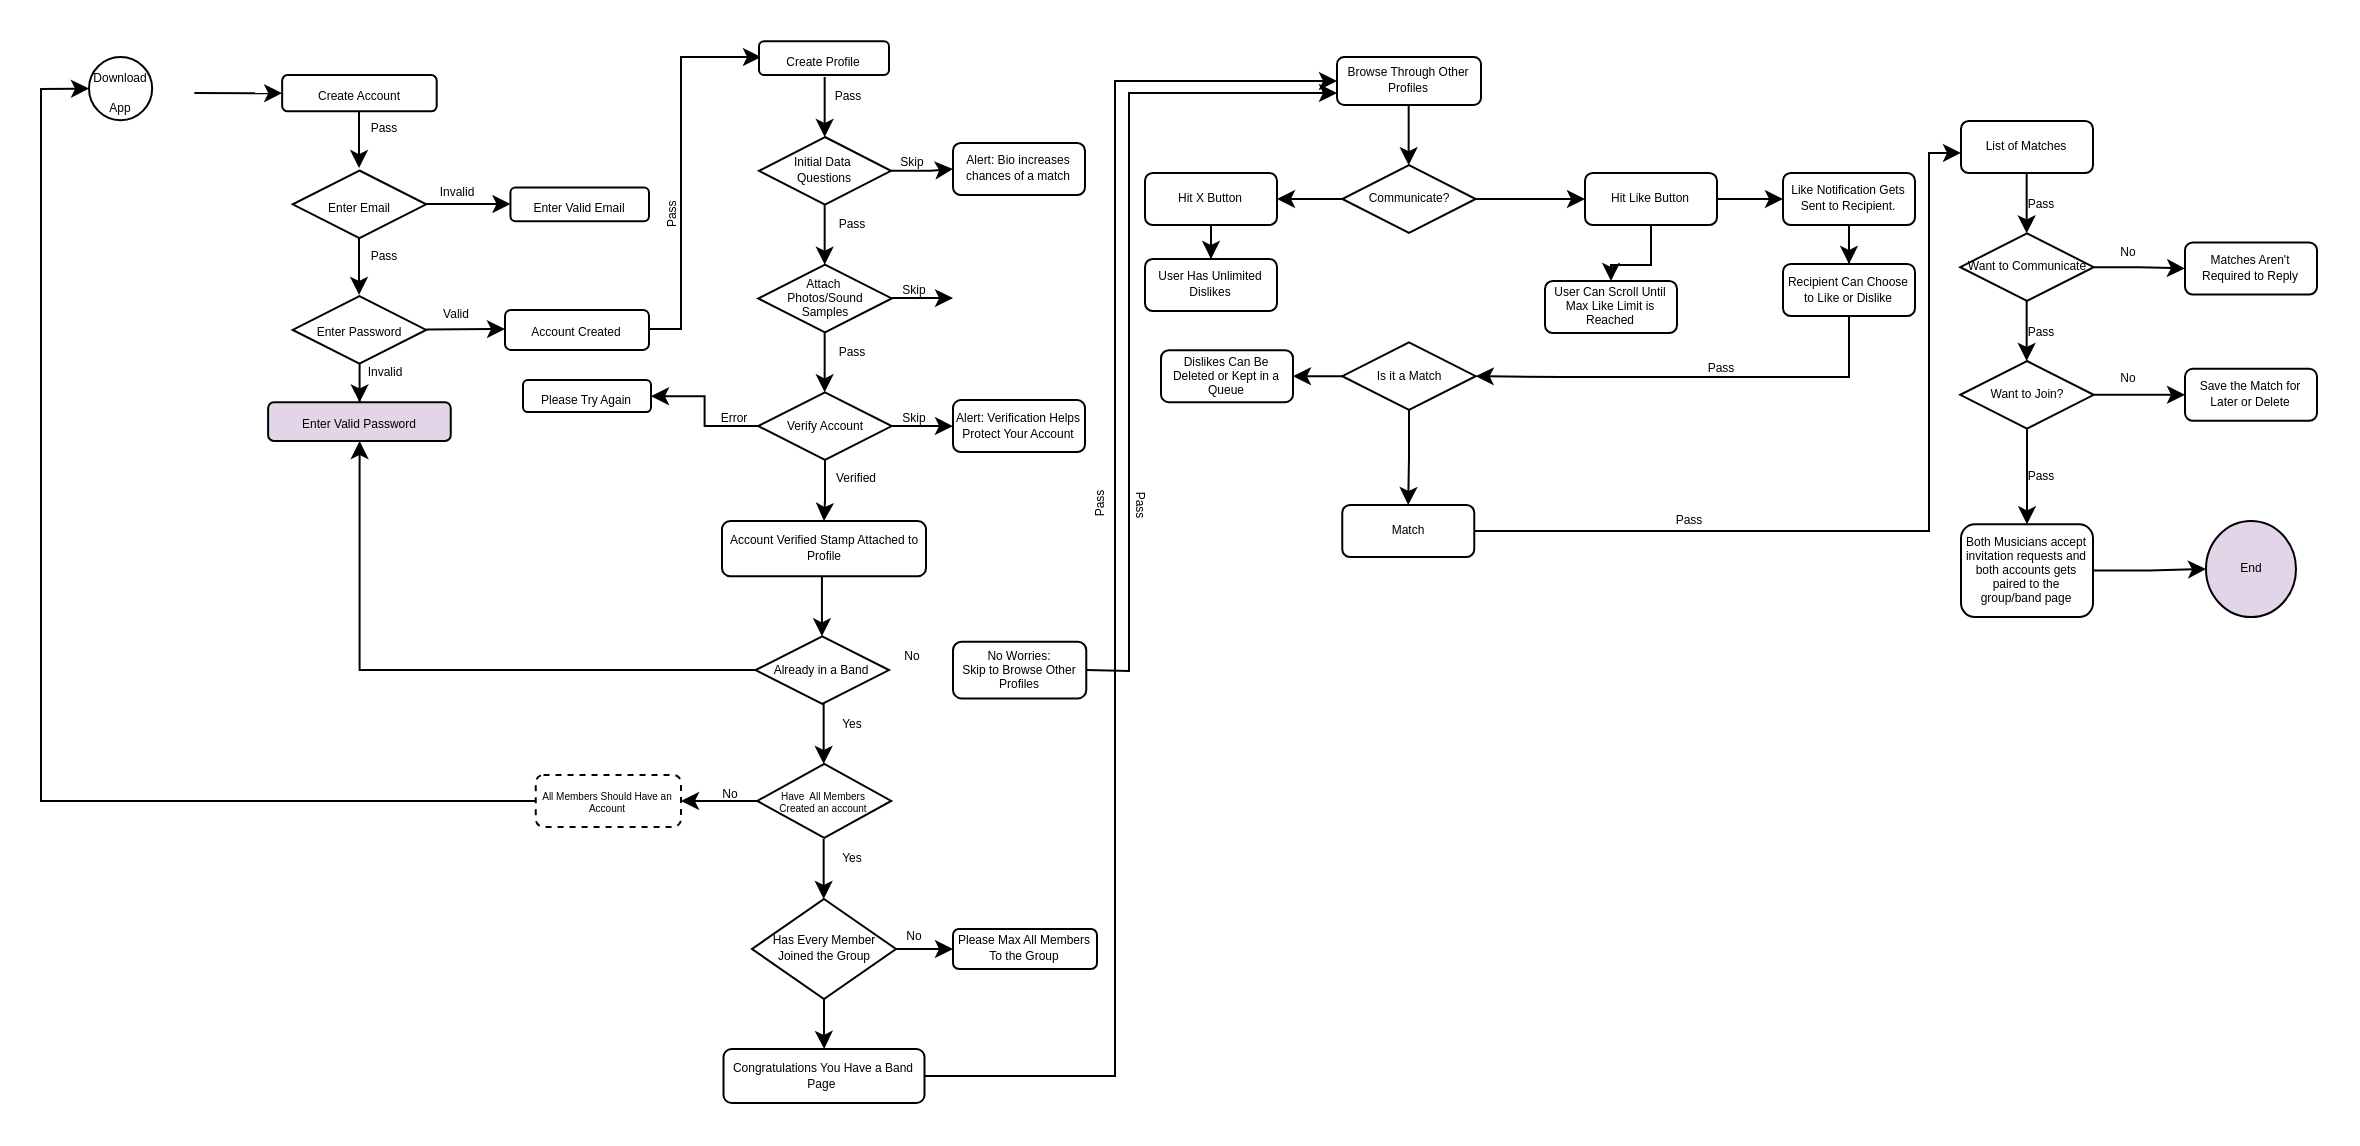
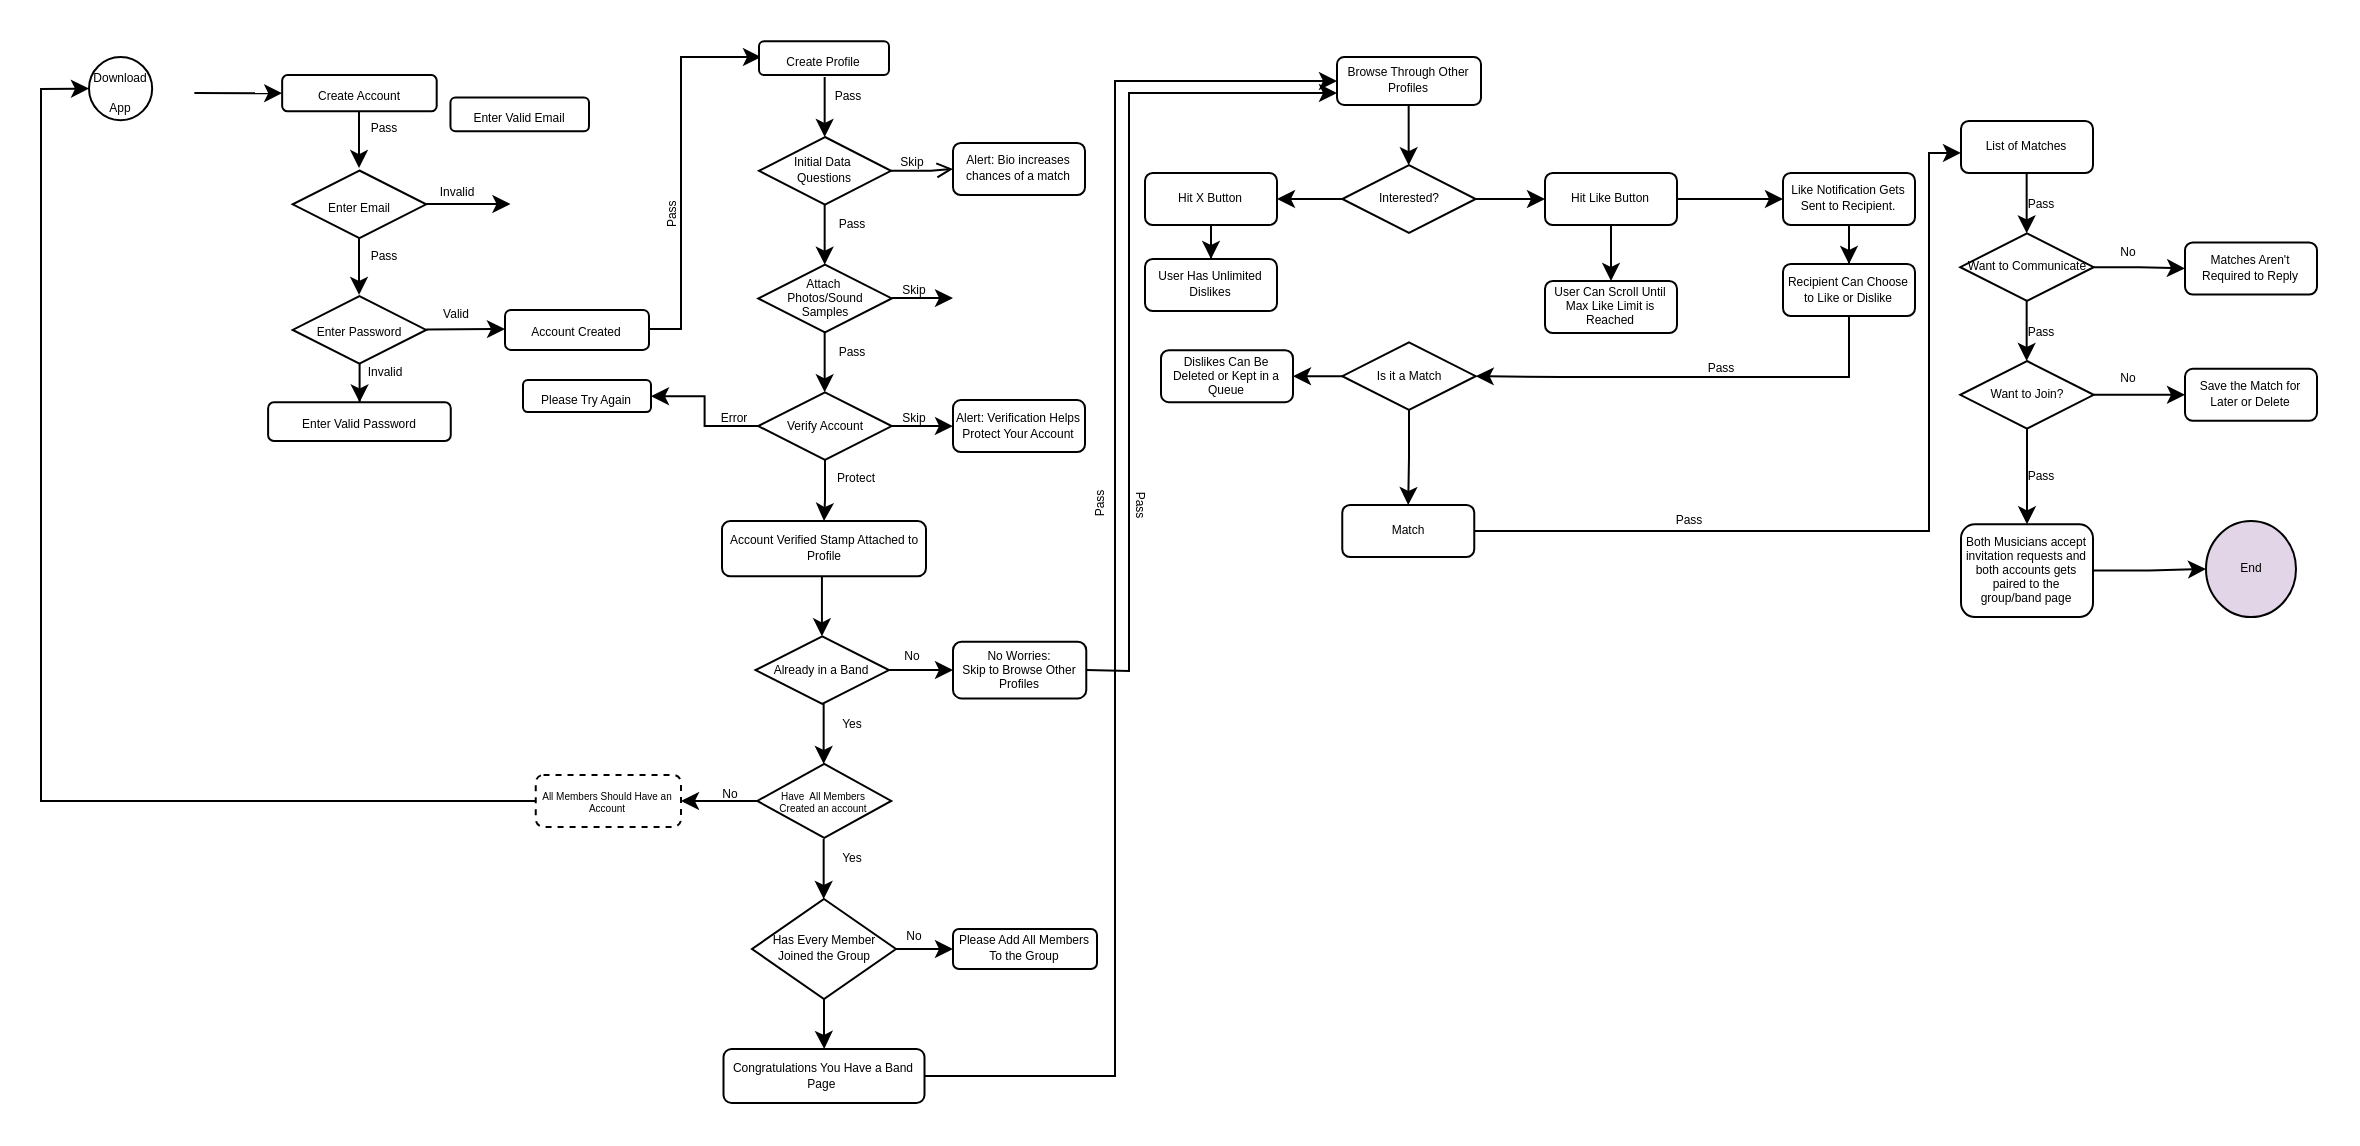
edge "Initial Data Questions" -> "Alert: Bio increases chances of a match": arrowhead classic -> open
node "Communicate?": label "Communicate?" -> "Interested?"
node "Hit Like Button": moved (1651, 199) -> (1611, 199)
node "Enter Valid Email": moved (580, 204) -> (520, 114)
node "Enter Valid Password": fillcolor #e1d5e7 -> #ffffff
node "Verified": label "Verified" -> "Protect"
edge "Already in a Band" -> "Enter Valid Password": now "Already in a Band" -> "No Worries: Skip to Browse Other Profiles"
node "Please Max All Members To the Group": label "Please Max All Members To the Group" -> "Please Add All Members To the Group"
